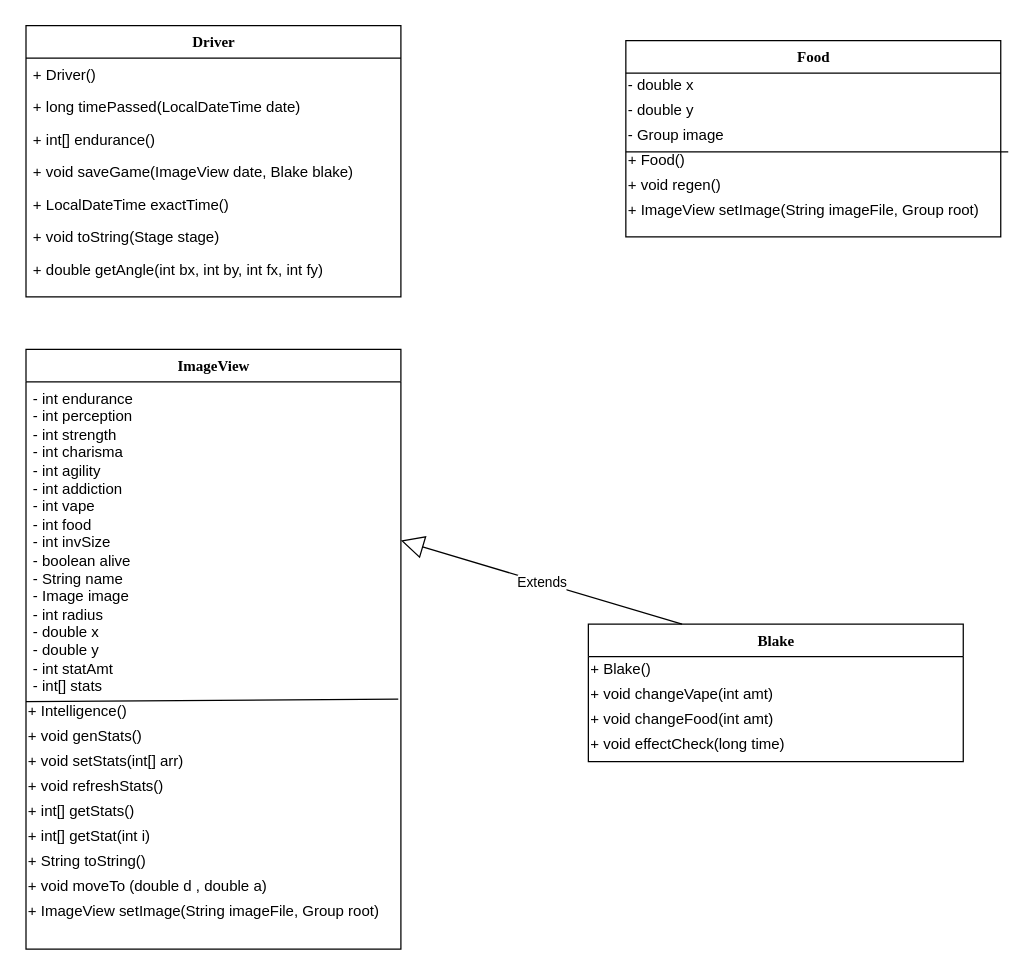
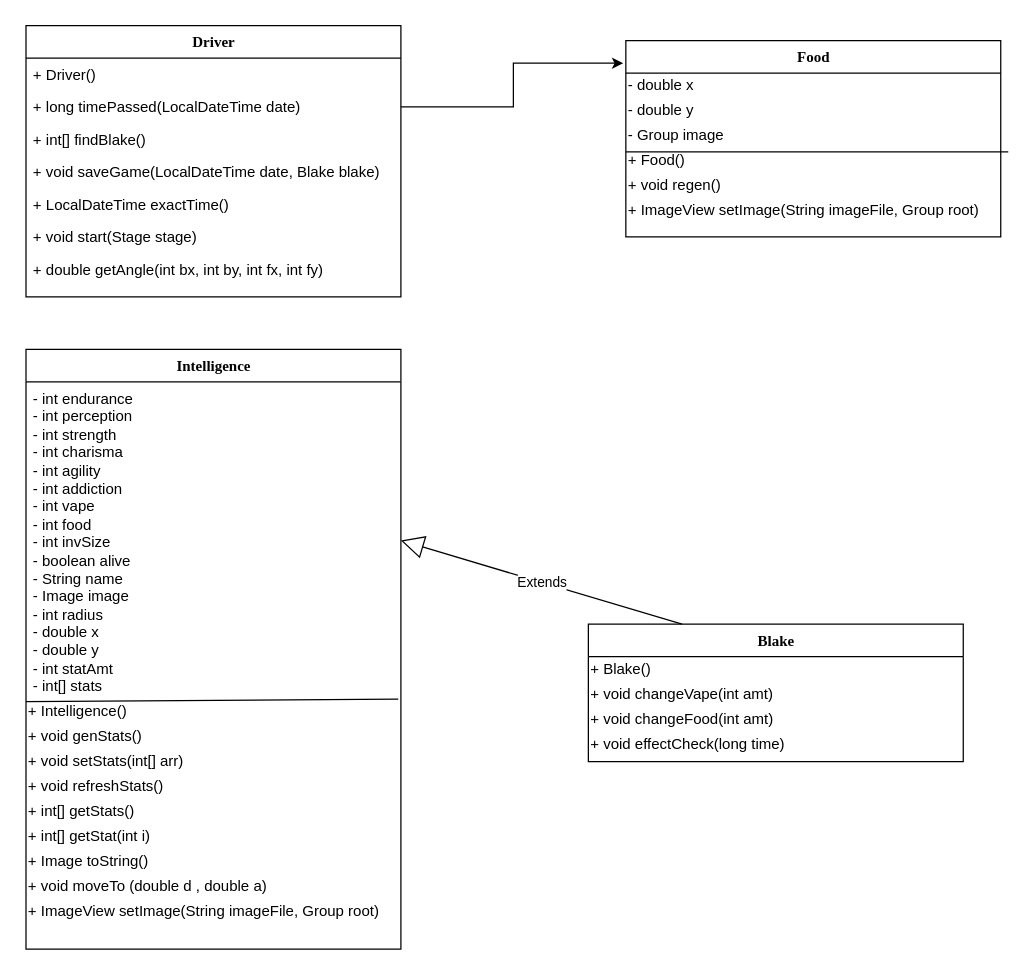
edge "+ long timePassed(LocalDateTime date)" -> "Food": added
node "+ int[] endurance()": label "+ int[] endurance()" -> "+ int[] findBlake()"
node "+ void saveGame(ImageView date, Blake blake)": label "+ void saveGame(ImageView date, Blake blake)" -> "+ void saveGame(LocalDateTime date, Blake blake)"
node "+ void toString(Stage stage)": label "+ void toString(Stage stage)" -> "+ void start(Stage stage)"
node "ImageView": label "ImageView" -> "Intelligence"
node "+ String toString()": label "+ String toString()" -> "+ Image toString()"
